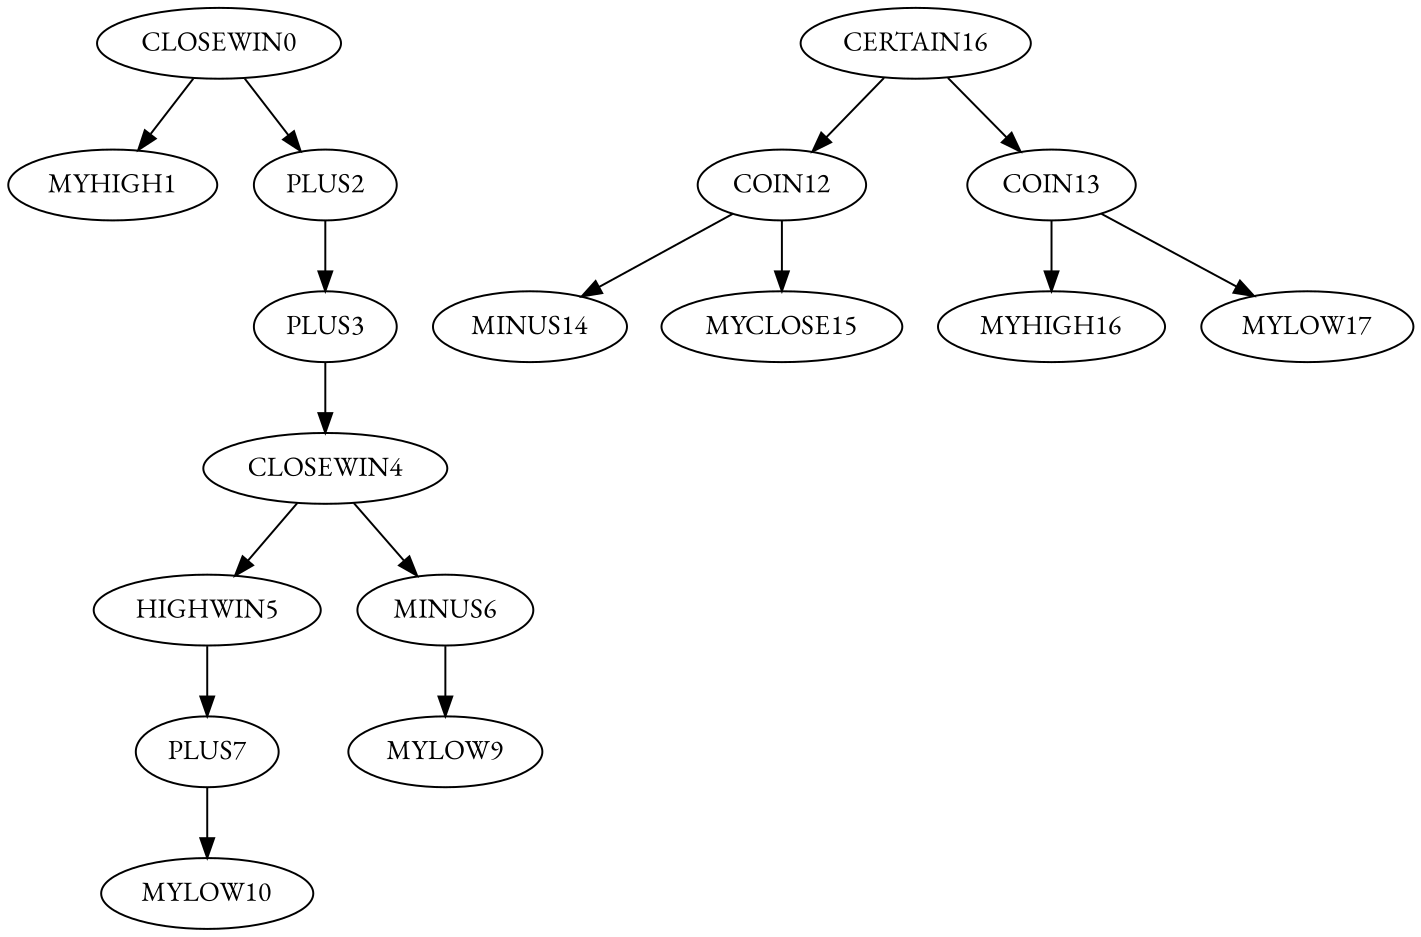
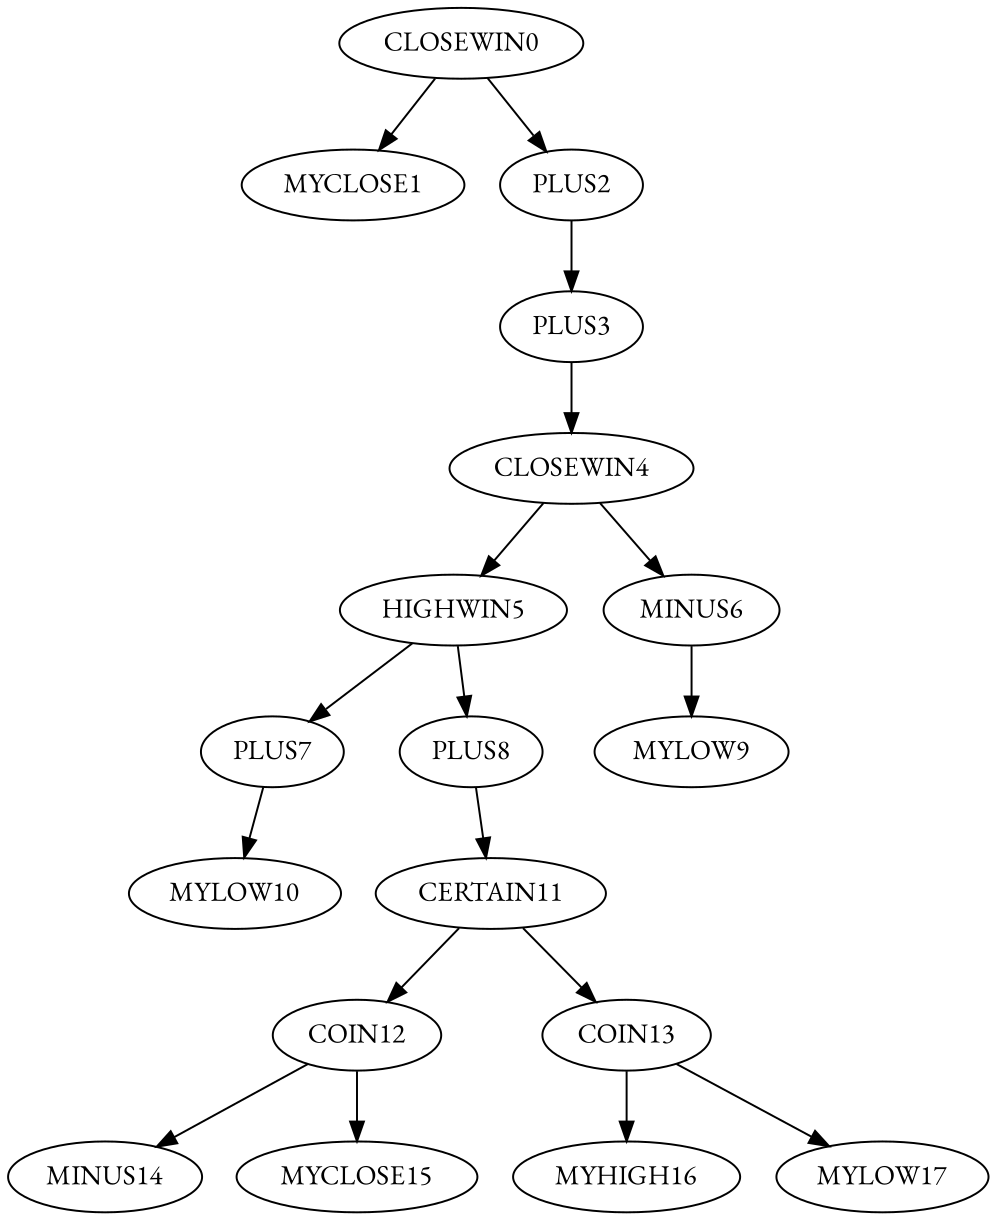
node "CERTAIN16": label "CERTAIN16" -> "CERTAIN11"
node "MYHIGH1": label "MYHIGH1" -> "MYCLOSE1"
node "PLUS8": added
